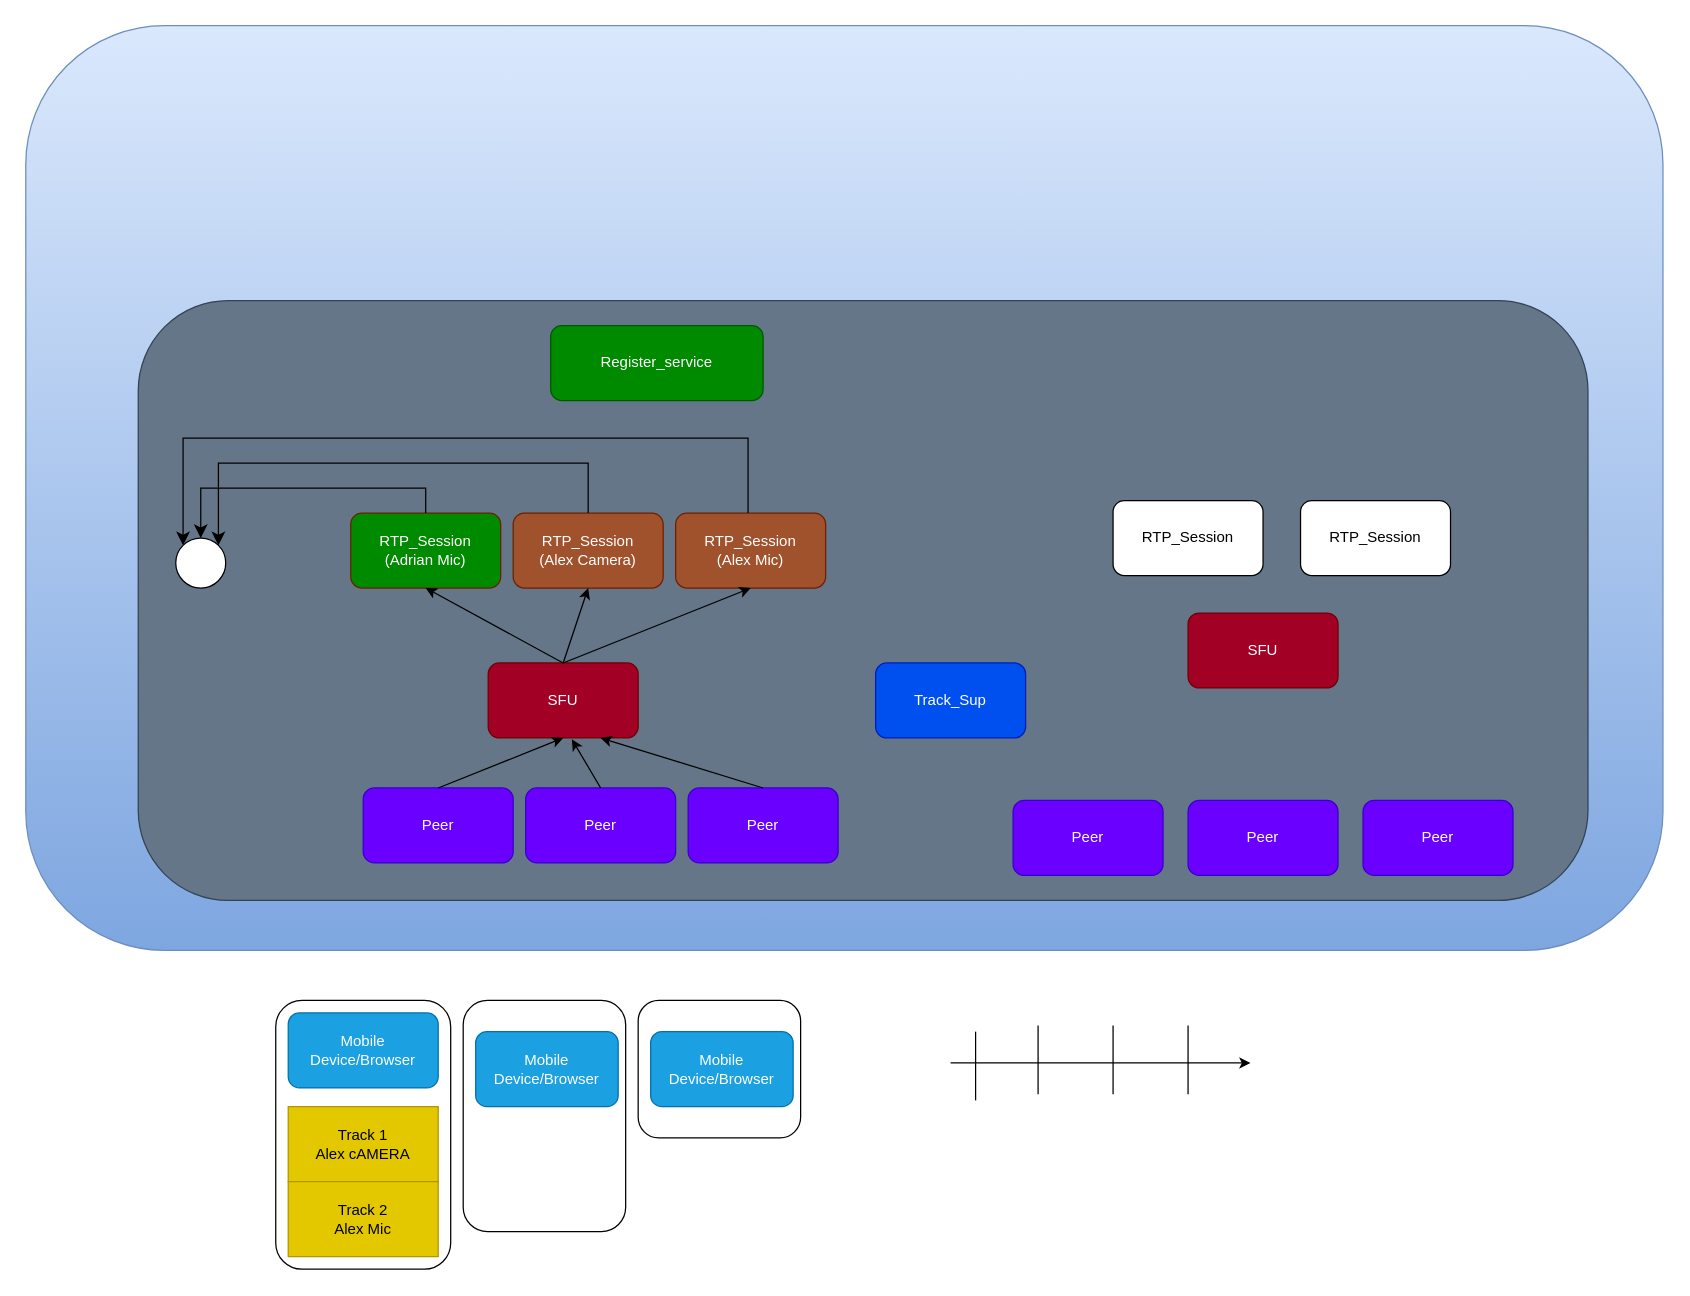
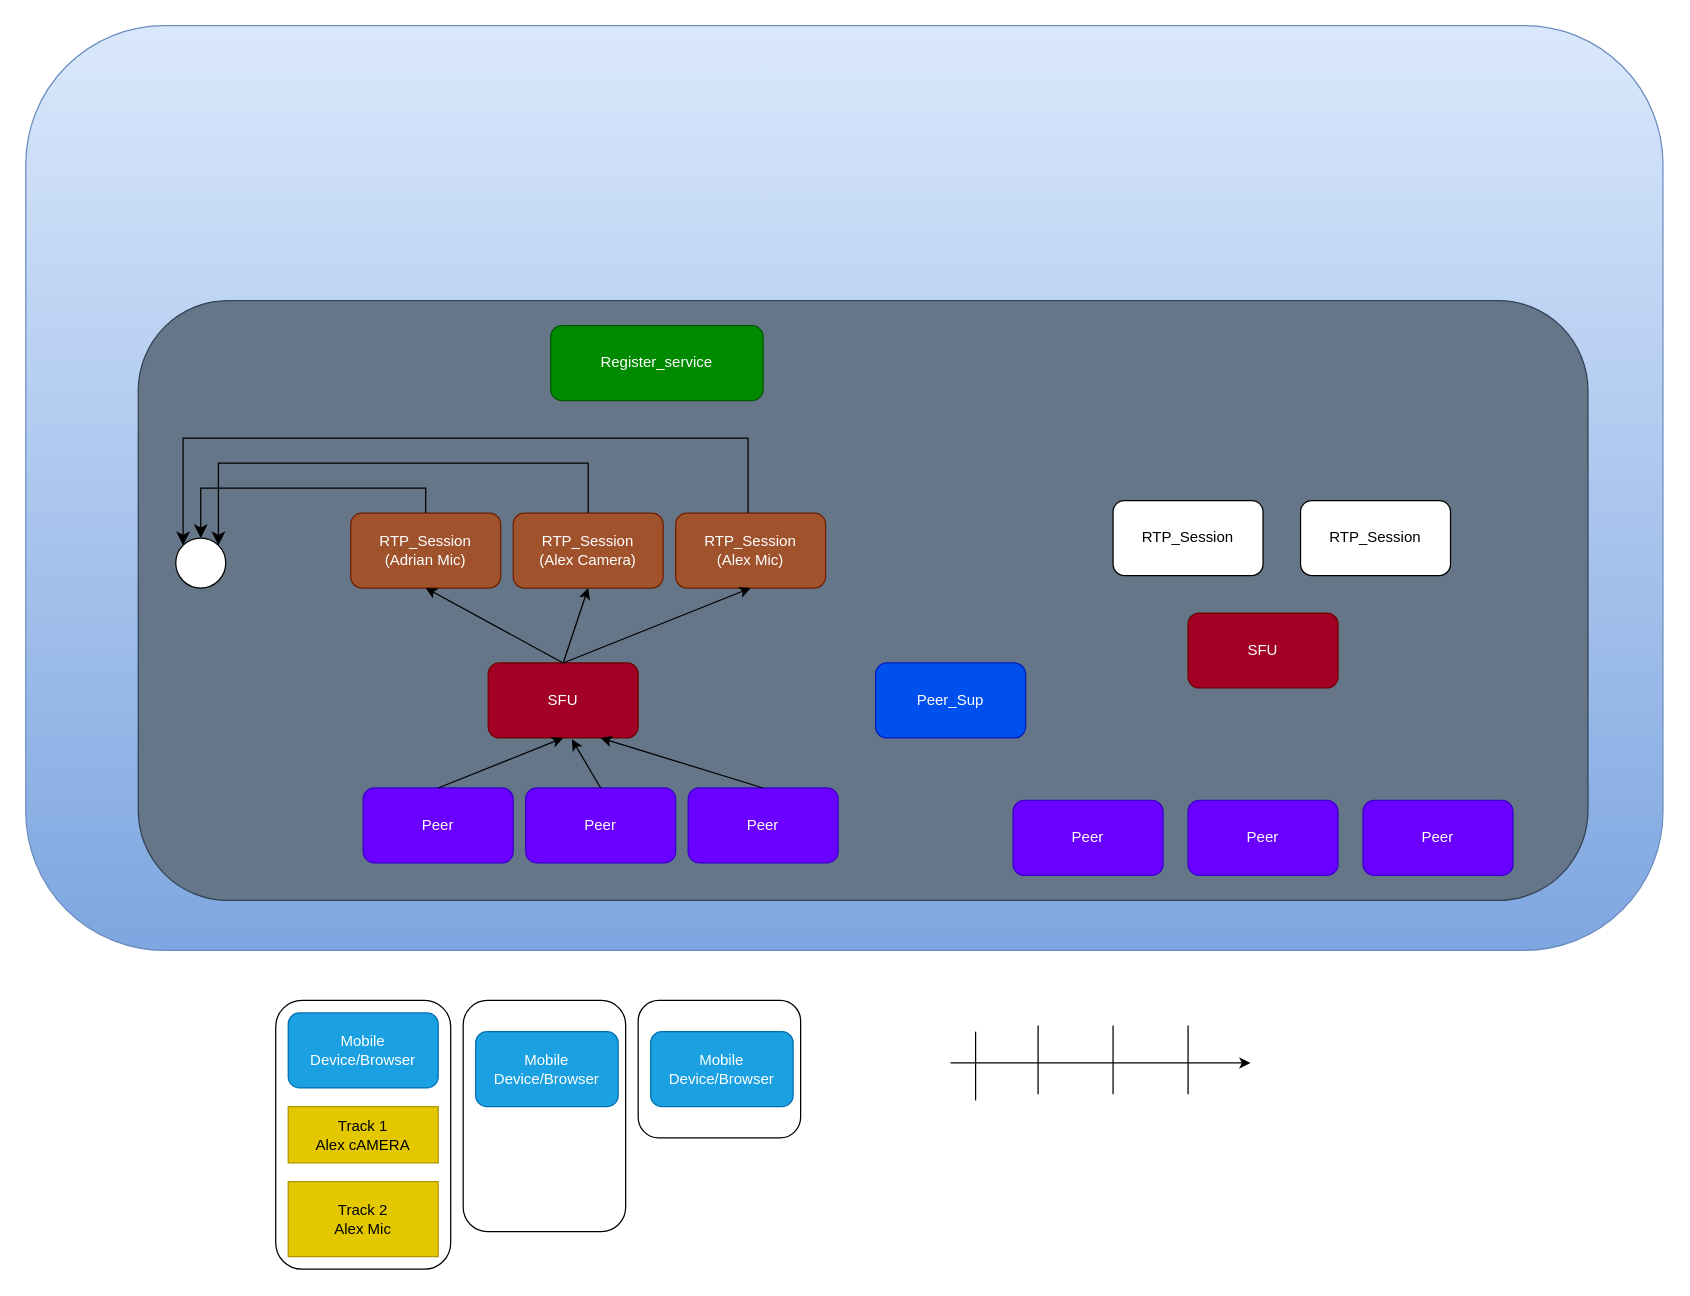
node "RTP_Session (Adrian Mic)": fillcolor #008a00 -> #a0522d
node "Track_Sup": label "Track_Sup" -> "Peer_Sup"
node "Track 1 Alex cAMERA": size 150x75 -> 150x56
